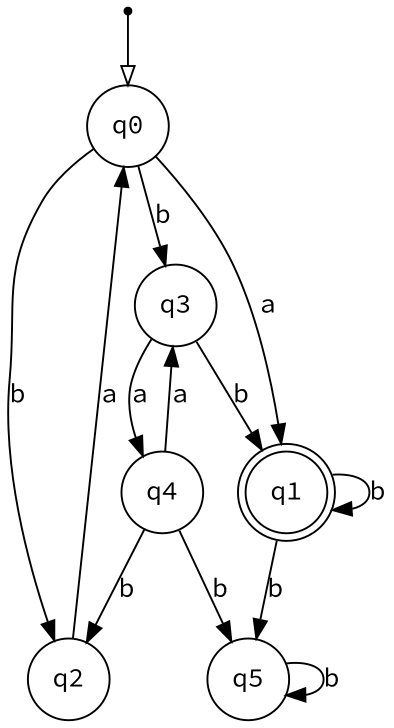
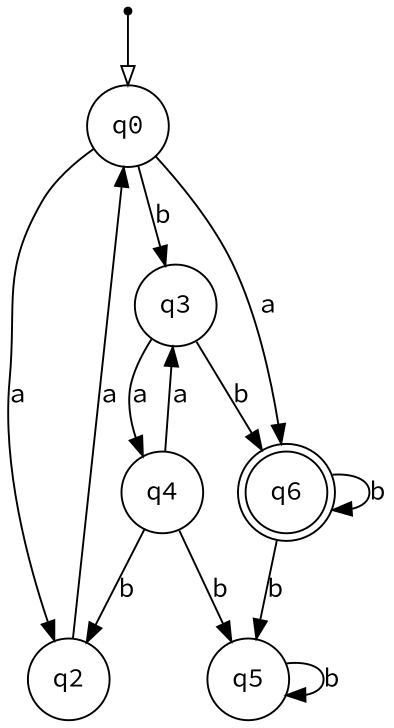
edge "q0" -> "q2": label "b" -> "a"
node "q1": label "q1" -> "q6"
